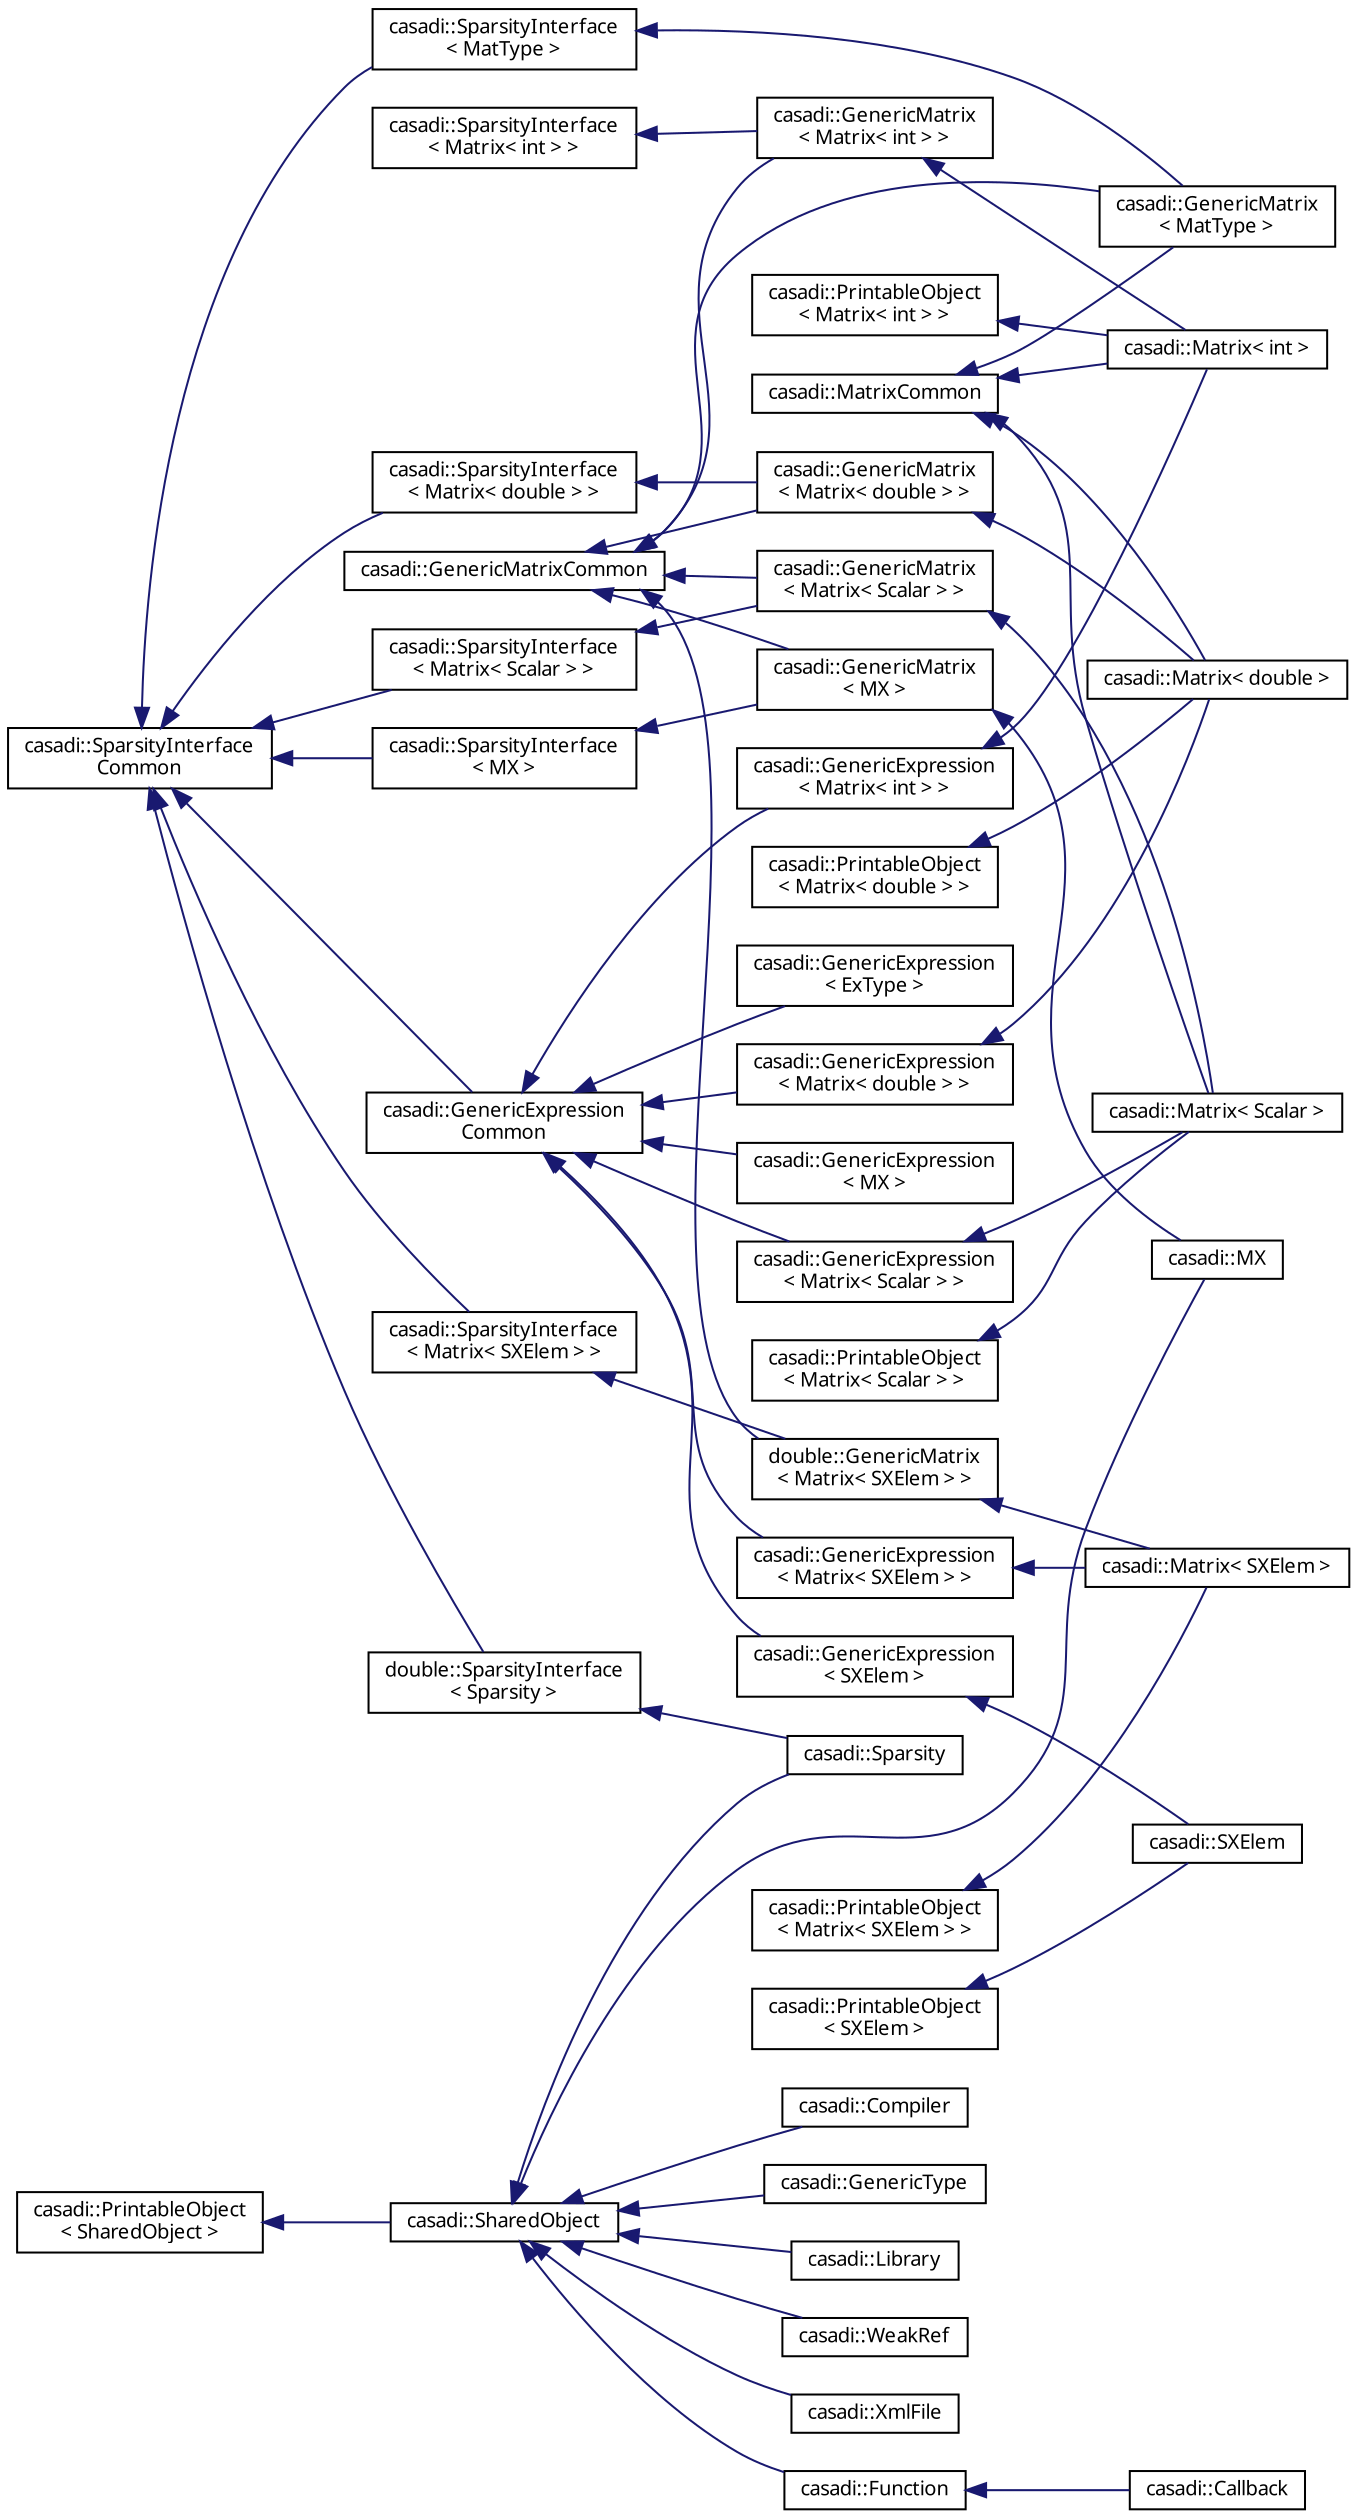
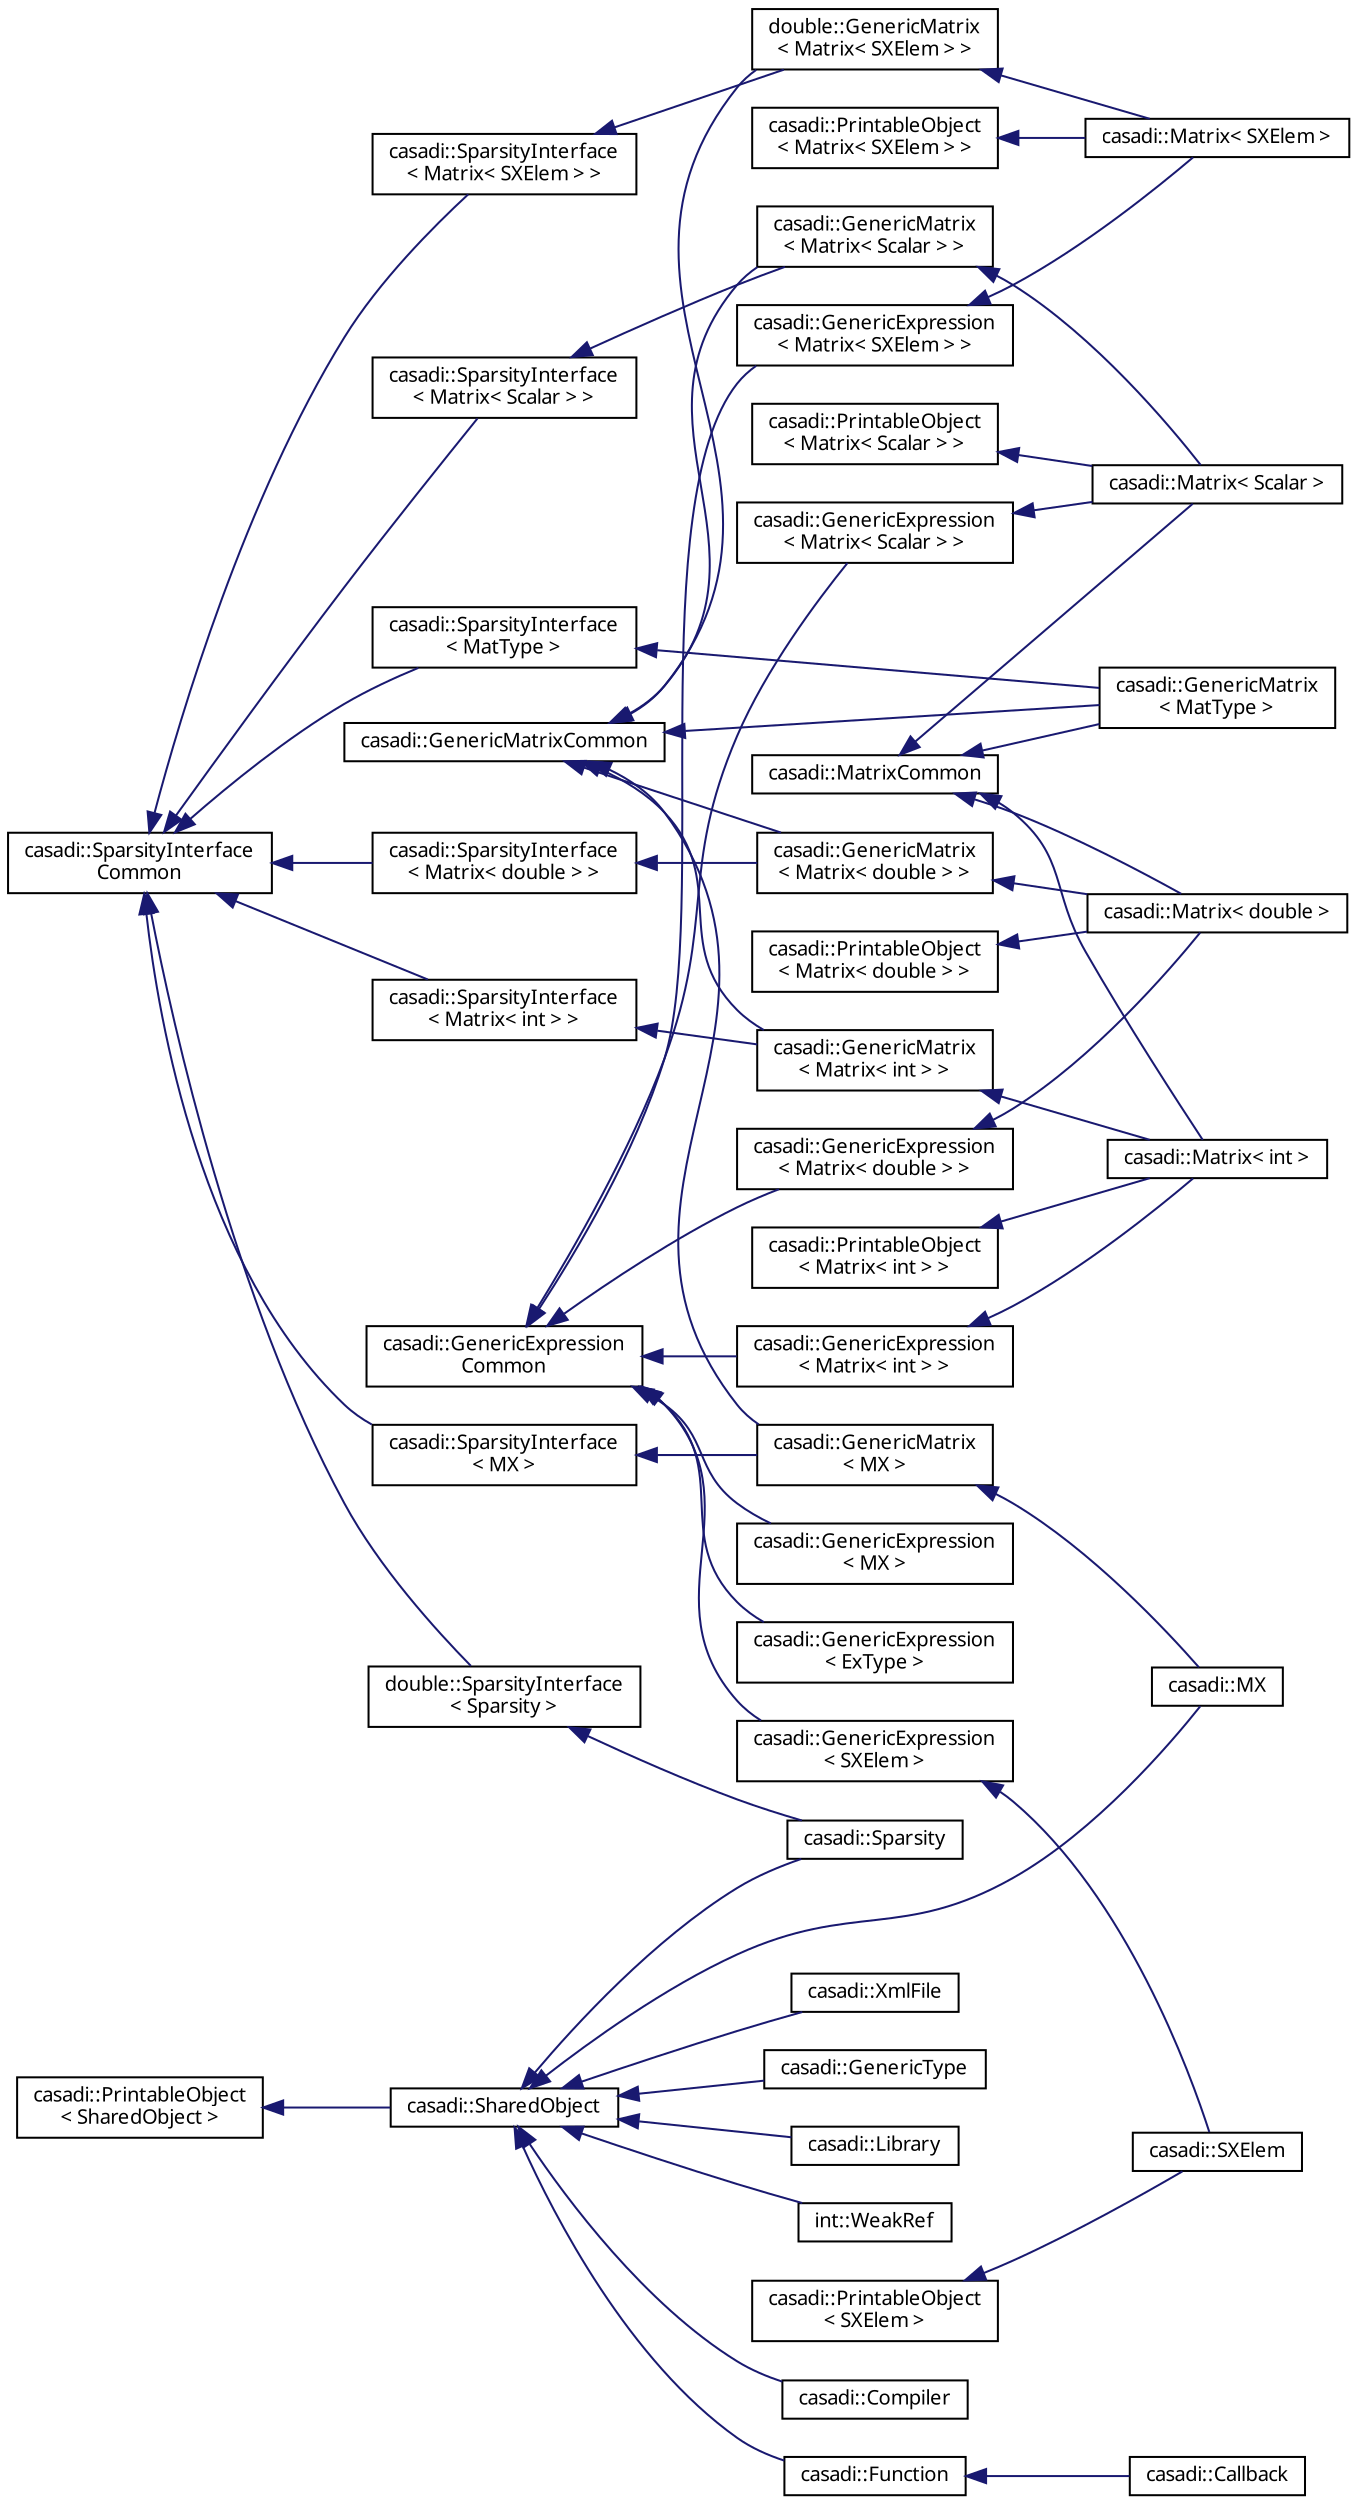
edge "casadi::GenericExpression Common" -> "casadi::SparsityInterface Common": now "casadi::SparsityInterface < Matrix< int > >" -> "casadi::SparsityInterface Common"
node "casadi::WeakRef": label "casadi::WeakRef" -> "int::WeakRef"
